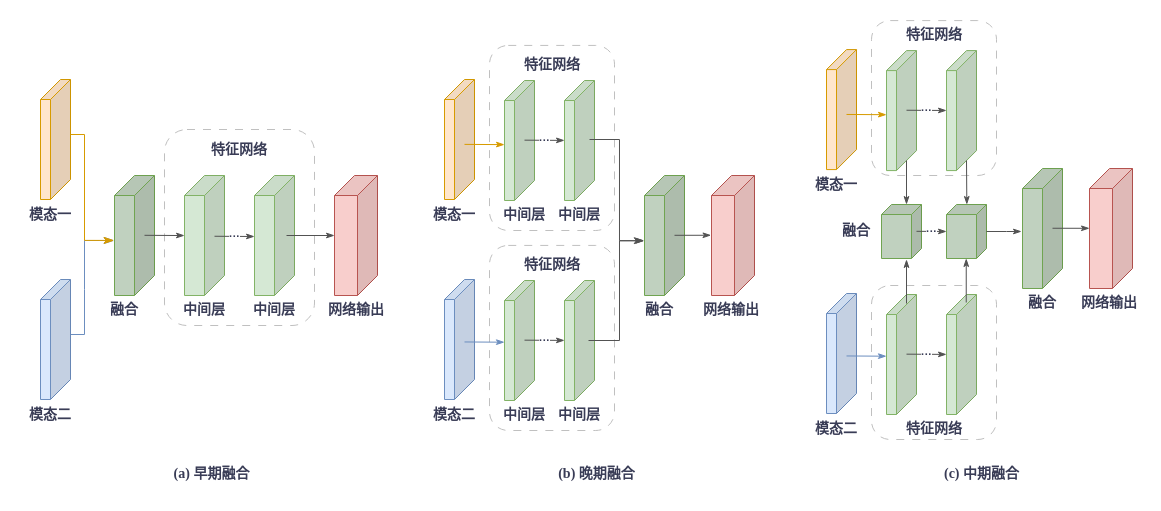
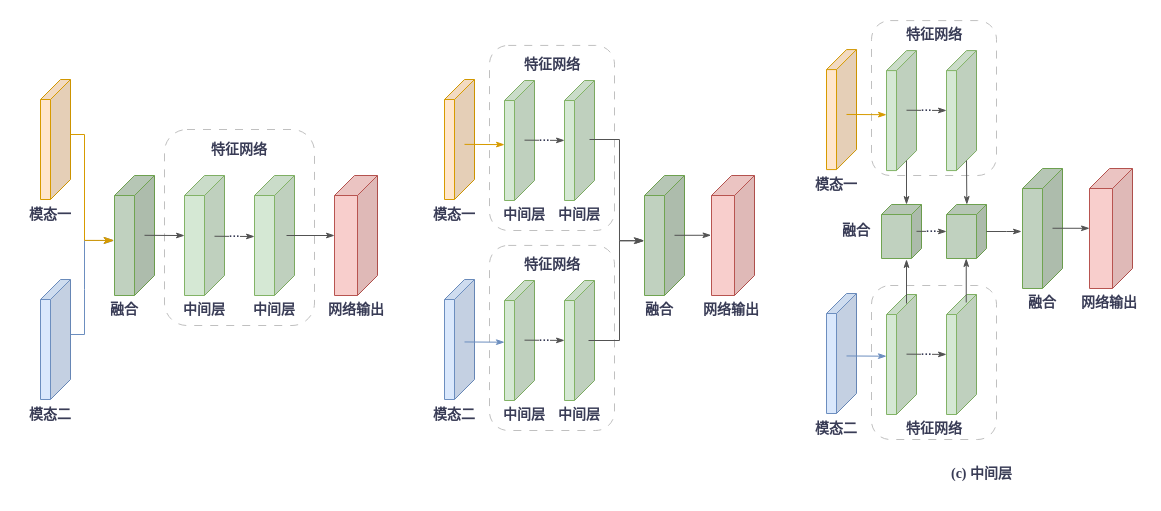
node "(a) 早期融合": removed
node "(b) 晚期融合": removed
node "(c) 中期融合": label "(c) 中期融合" -> "(c) 中间层"
